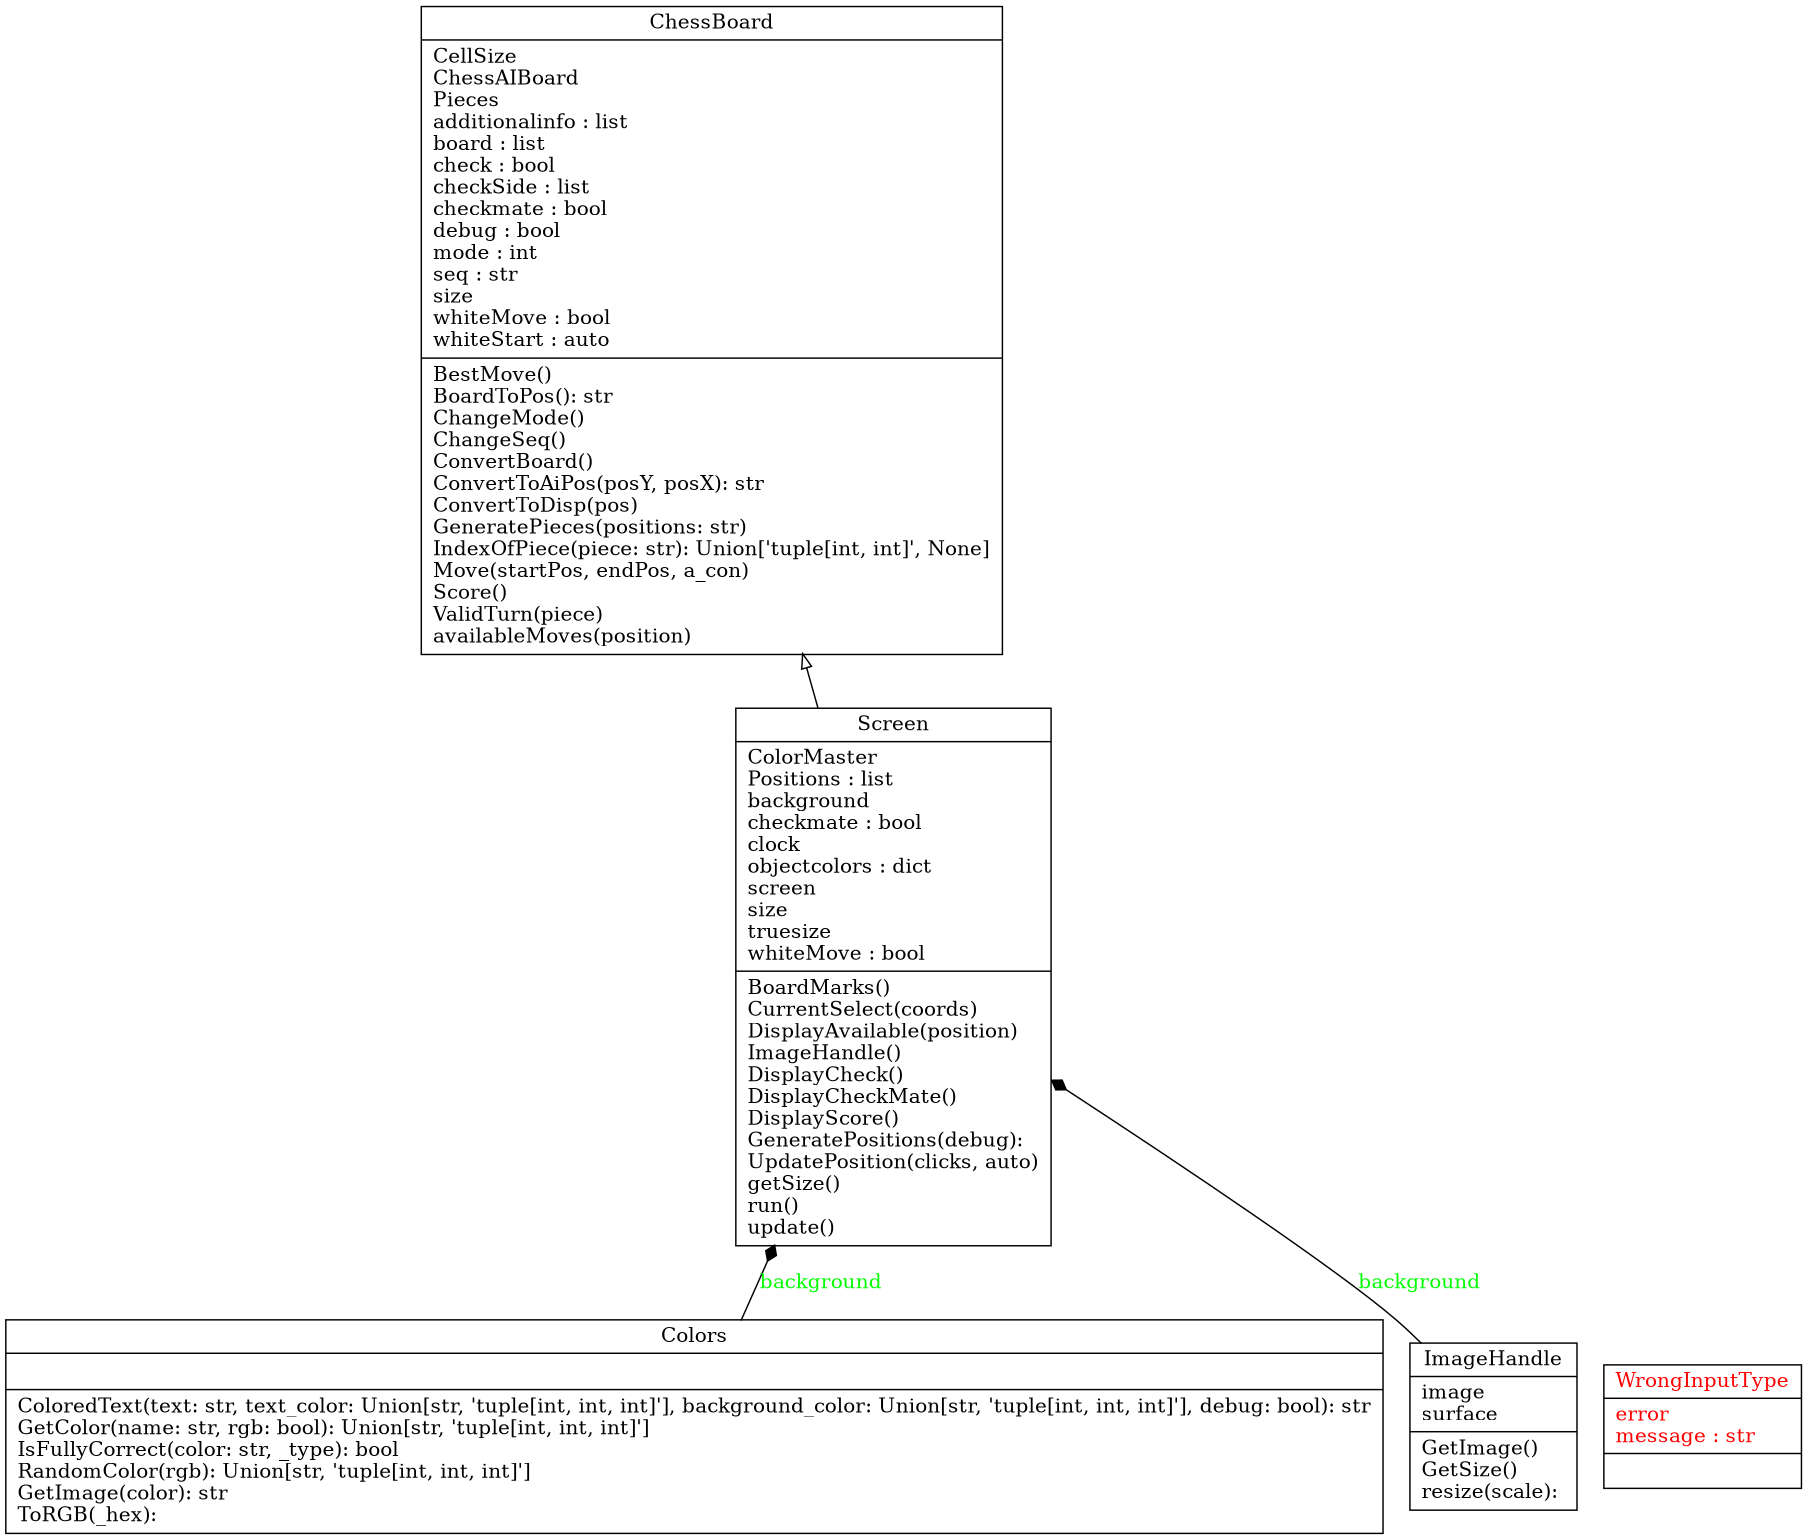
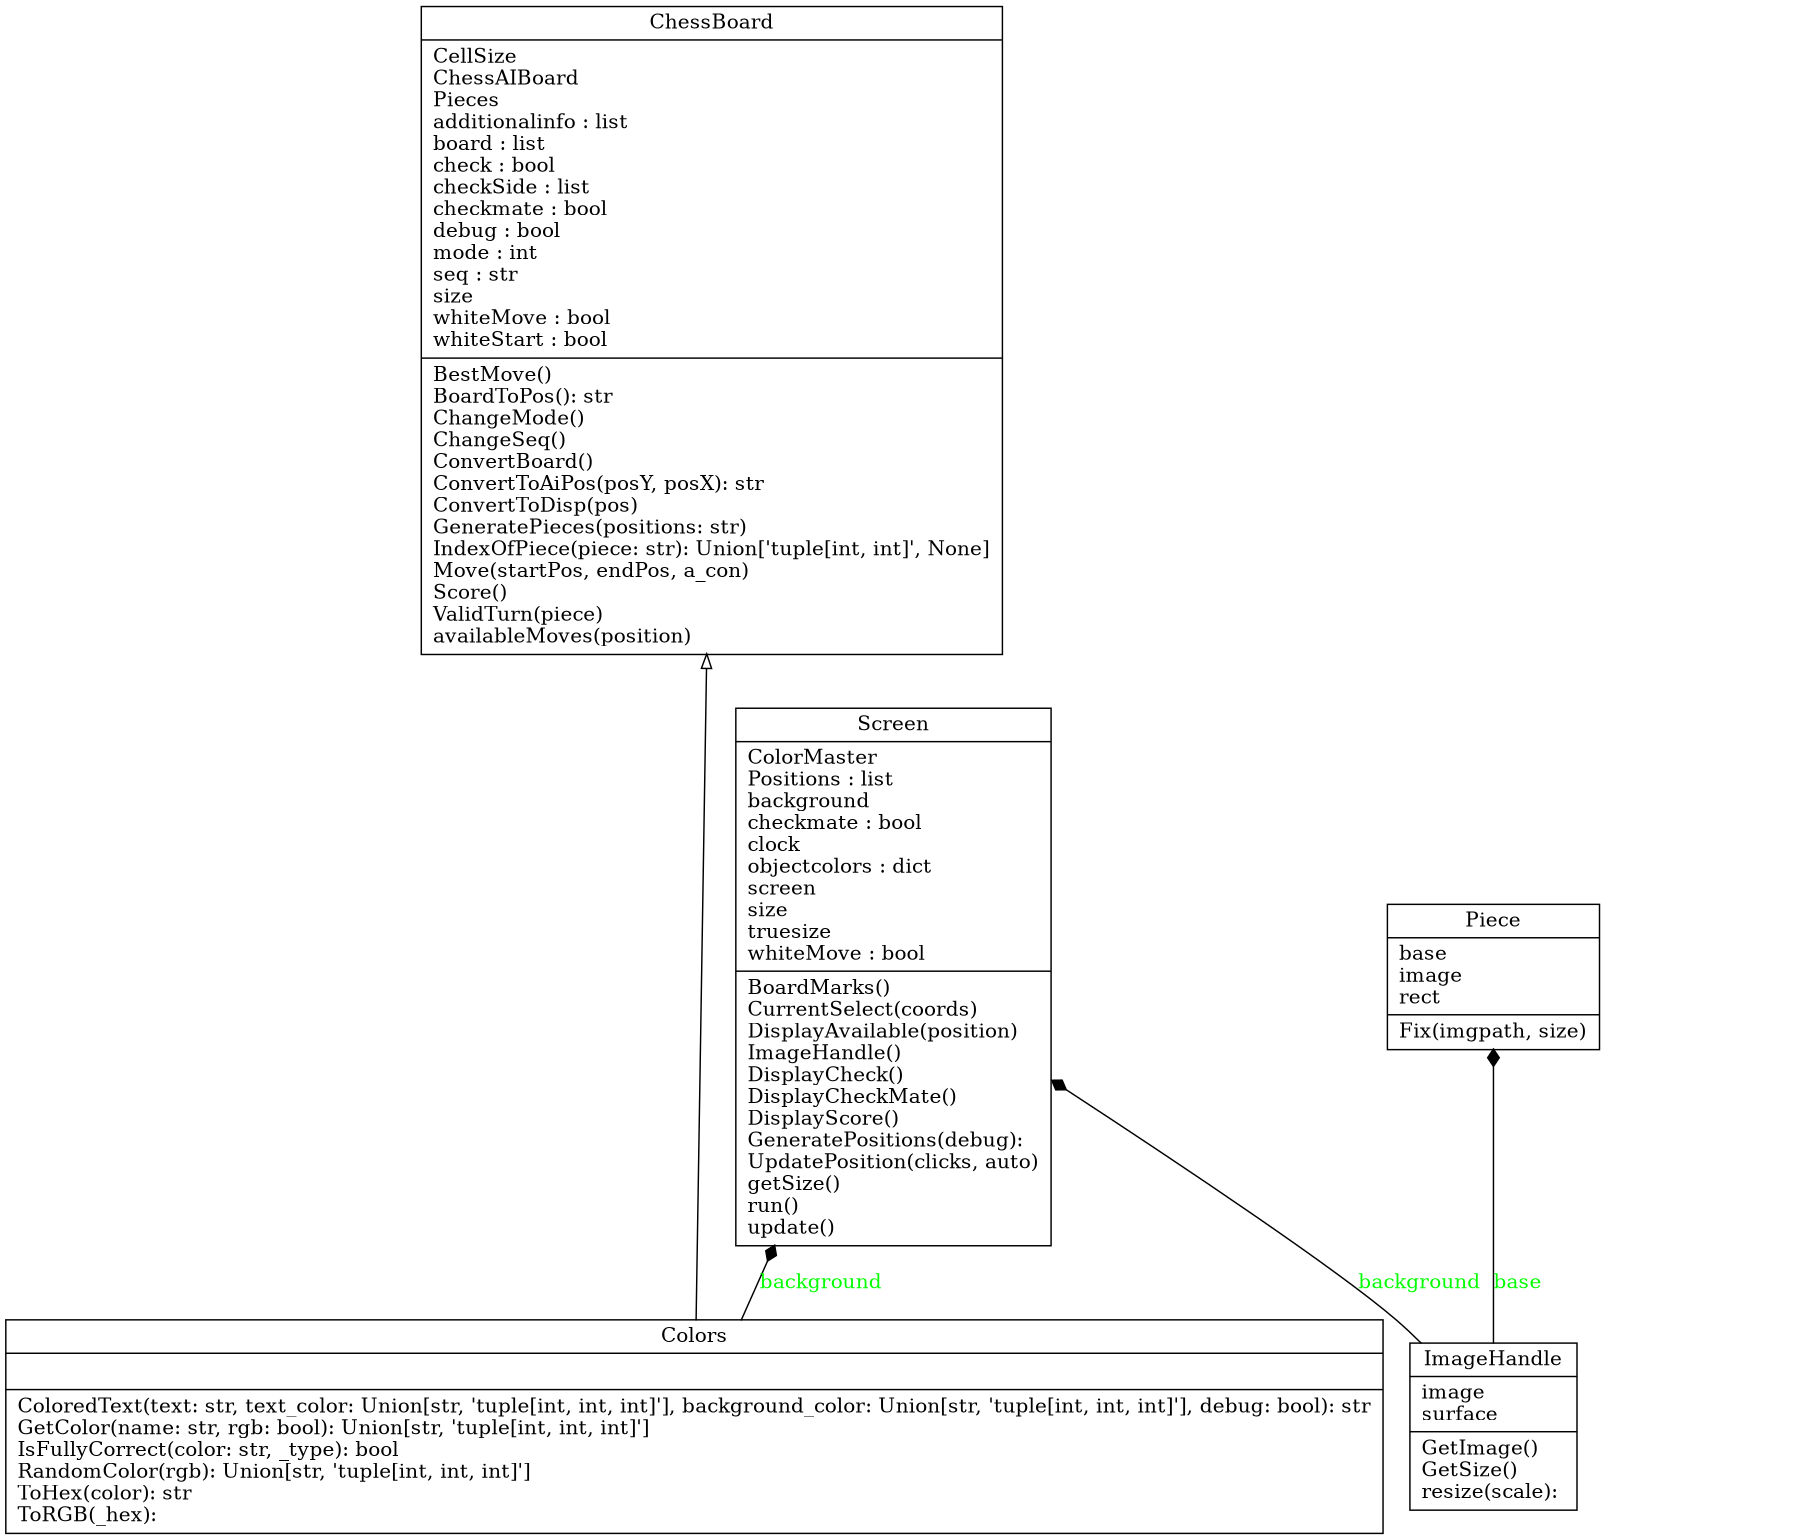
node "ChessBoard": text "whiteStart : auto" -> "whiteStart : bool"
edge "Screen" -> "ChessBoard": now "Colors" -> "ChessBoard"
node "Piece": added
node "WrongInputType": removed
node "Colors": text "GetImage(color): str" -> "ToHex(color): str"
